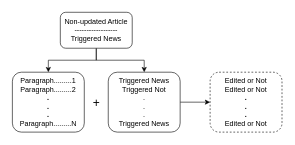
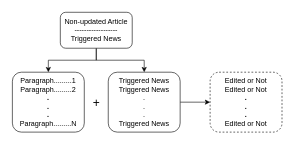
node "Triggered News Triggered Not . . . Triggered News": label "Triggered News Triggered Not . . . Triggered News" -> "Triggered News Triggered News . . . Triggered News"
